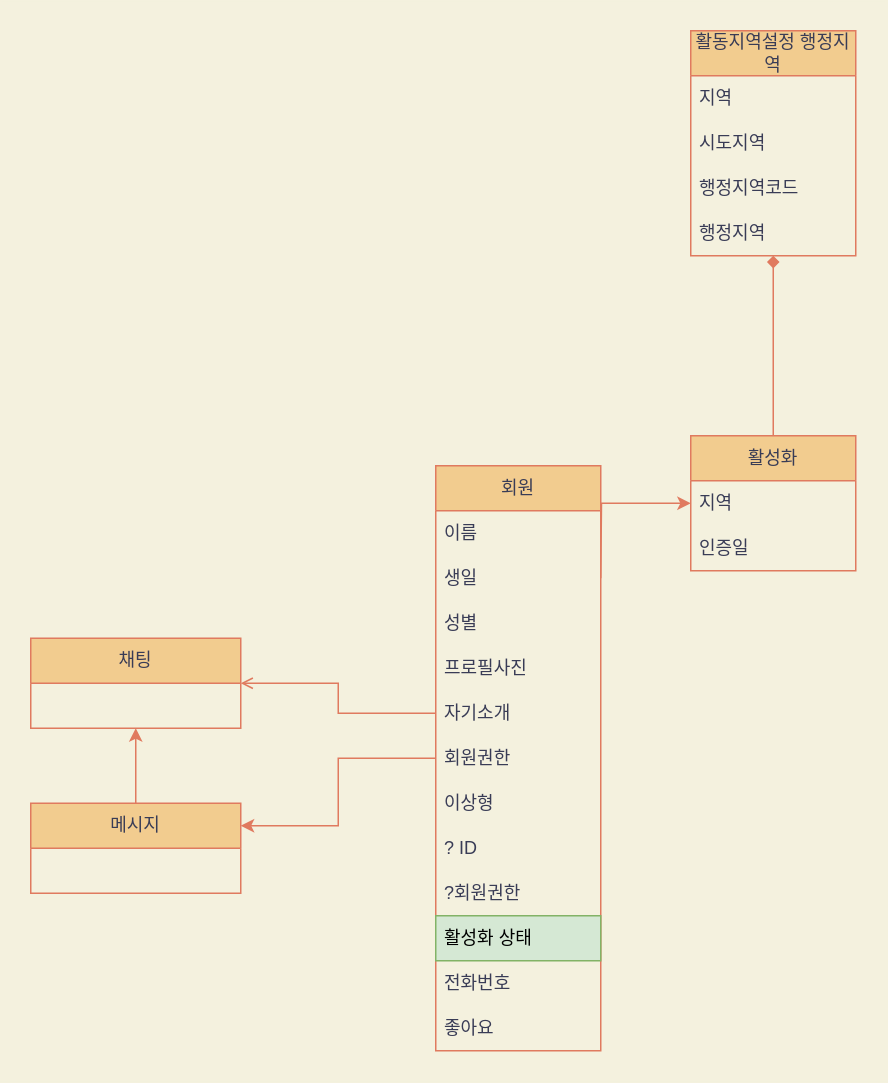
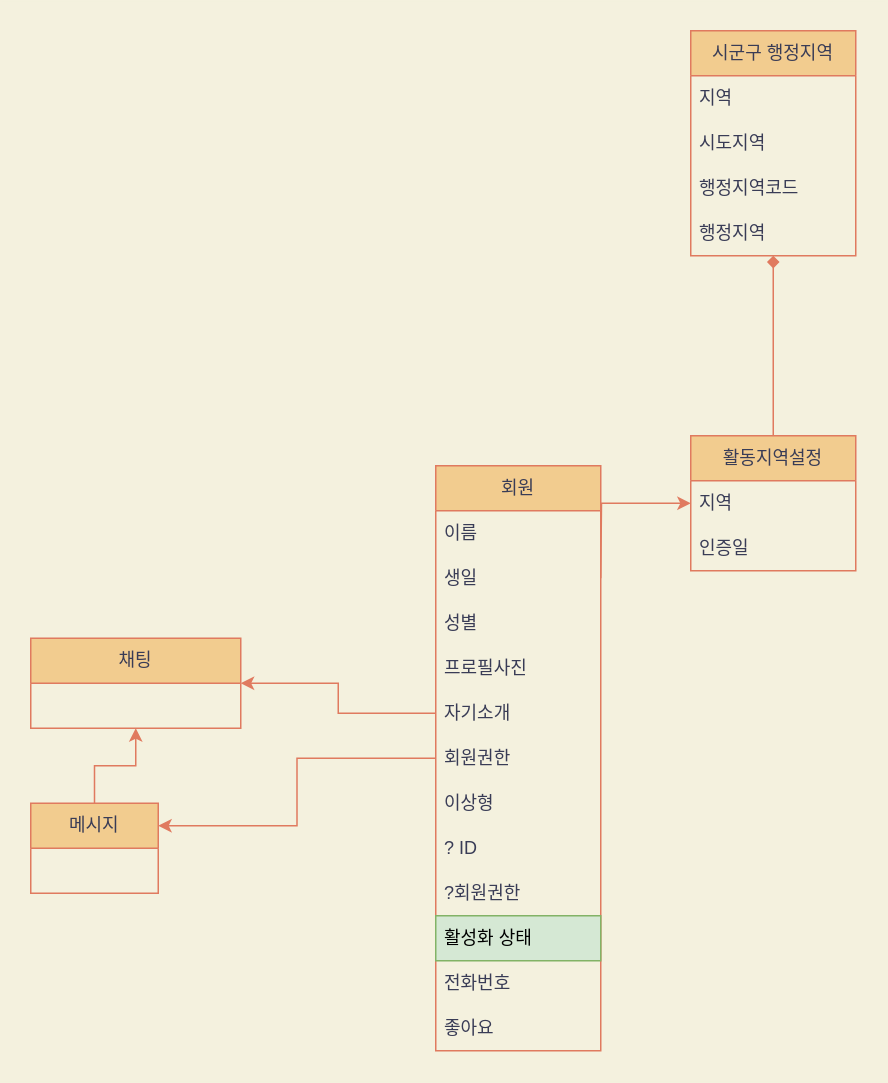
node "활동지역설정 행정지역": label "활동지역설정 행정지역" -> "시군구 행정지역"
node "활성화": label "활성화" -> "활동지역설정"
edge "자기소개" -> "채팅": arrowhead open -> classic
node "메시지": size 210x90 -> 128x90
